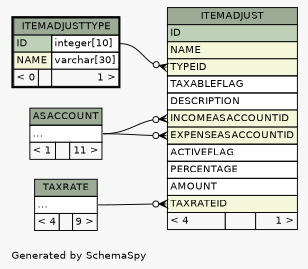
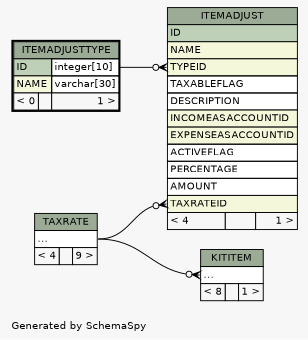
node "ASACCOUNT": removed
node "KITITEM": added
